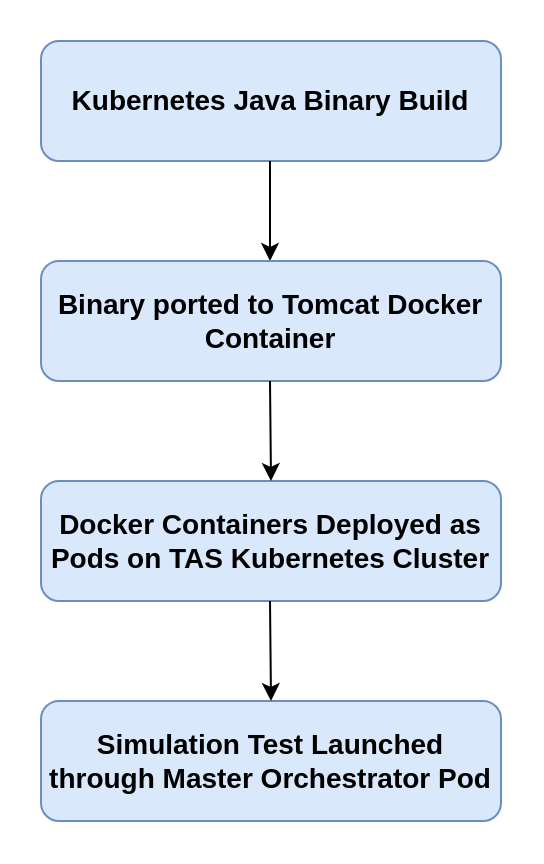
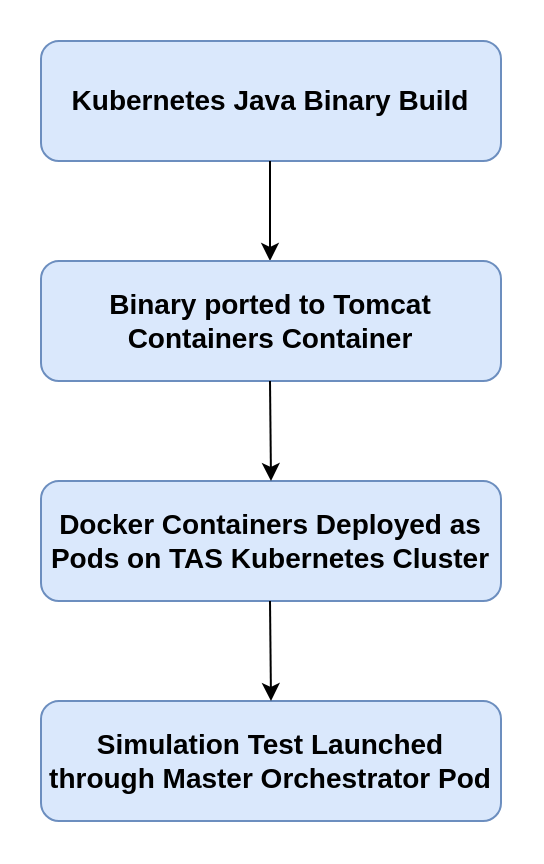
node "Binary ported to Tomcat Docker Container": label "Binary ported to Tomcat Docker Container" -> "Binary ported to Tomcat Containers Container"
